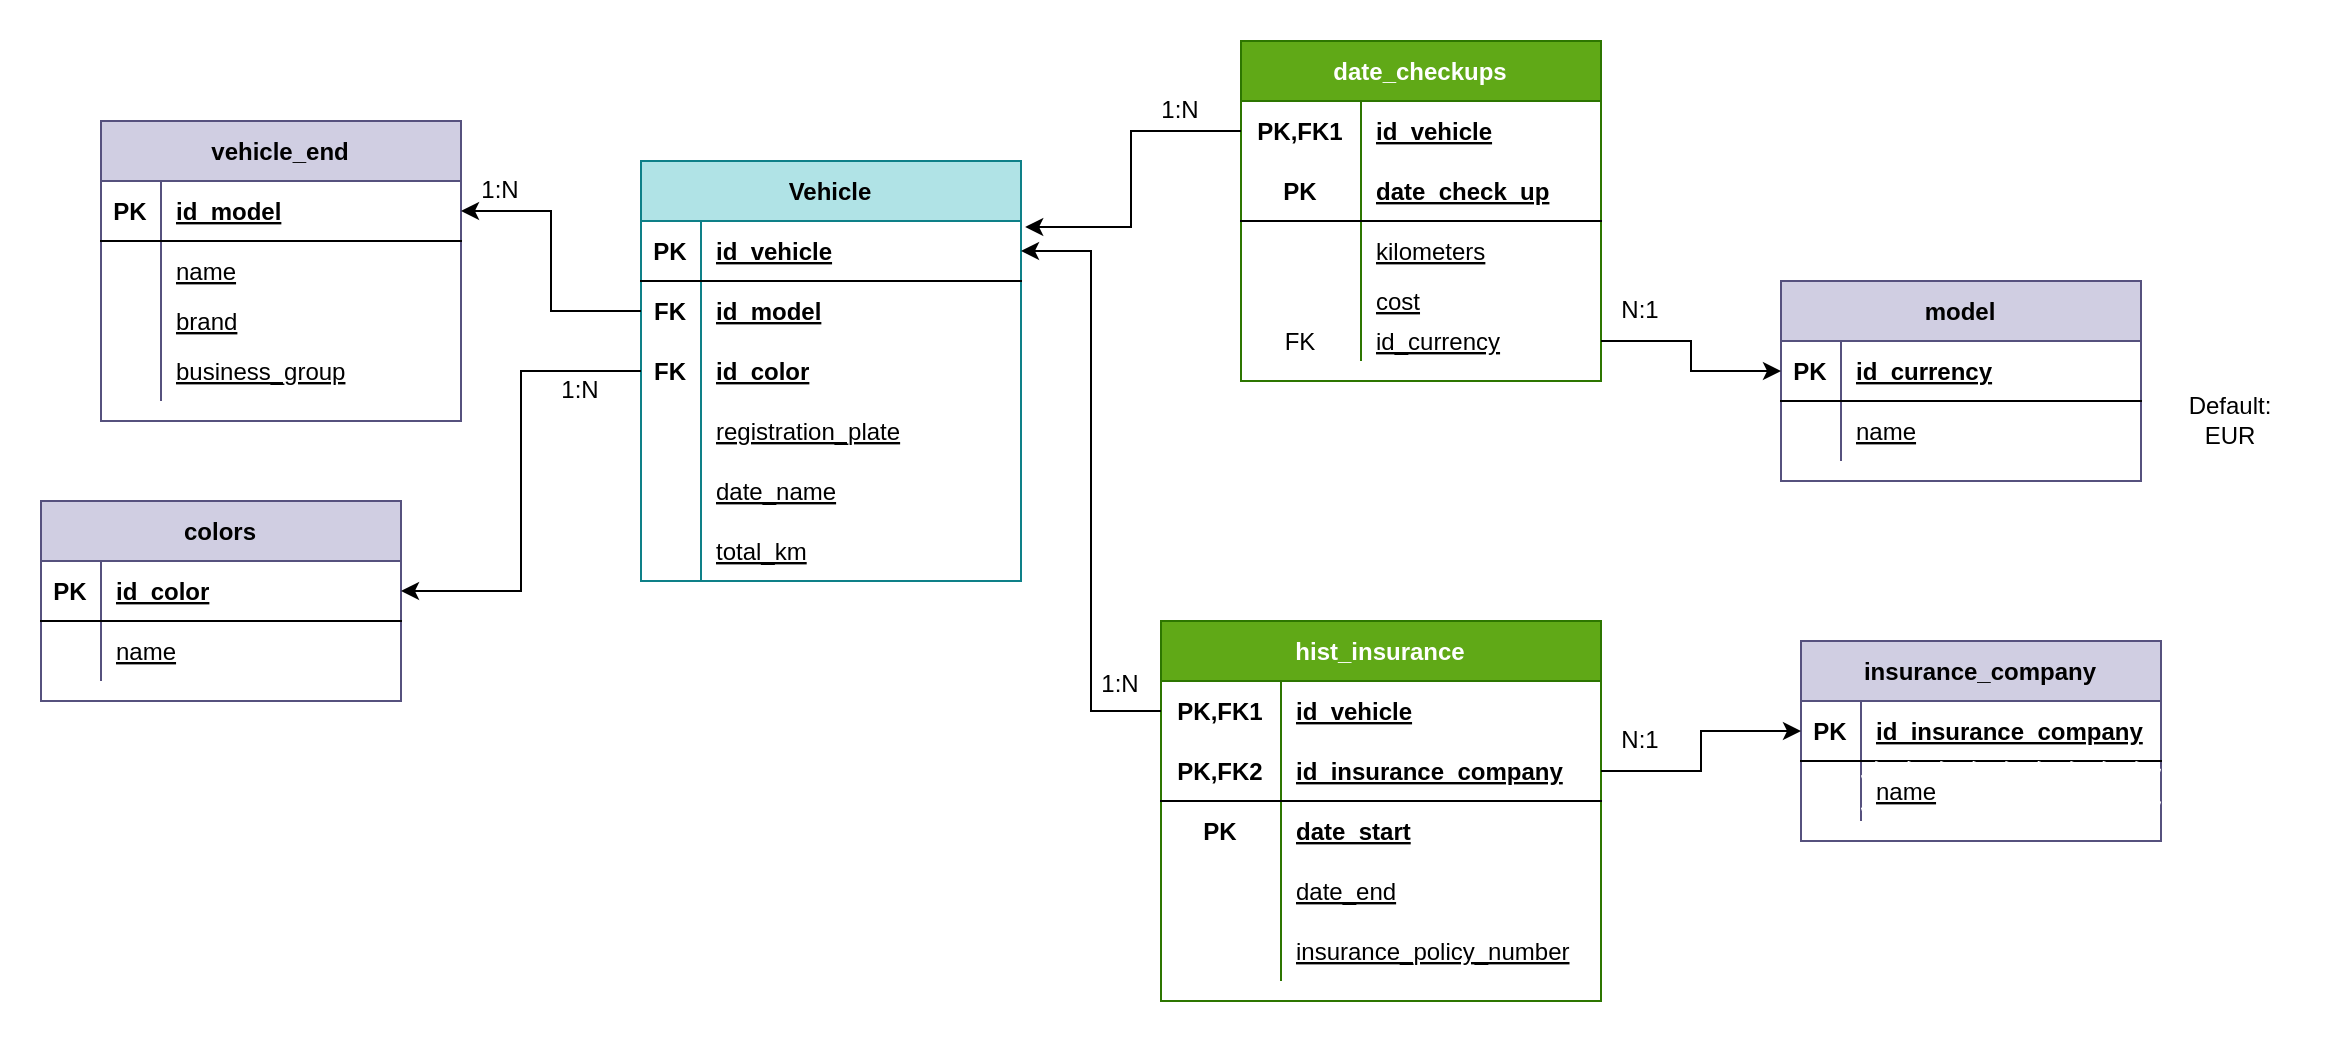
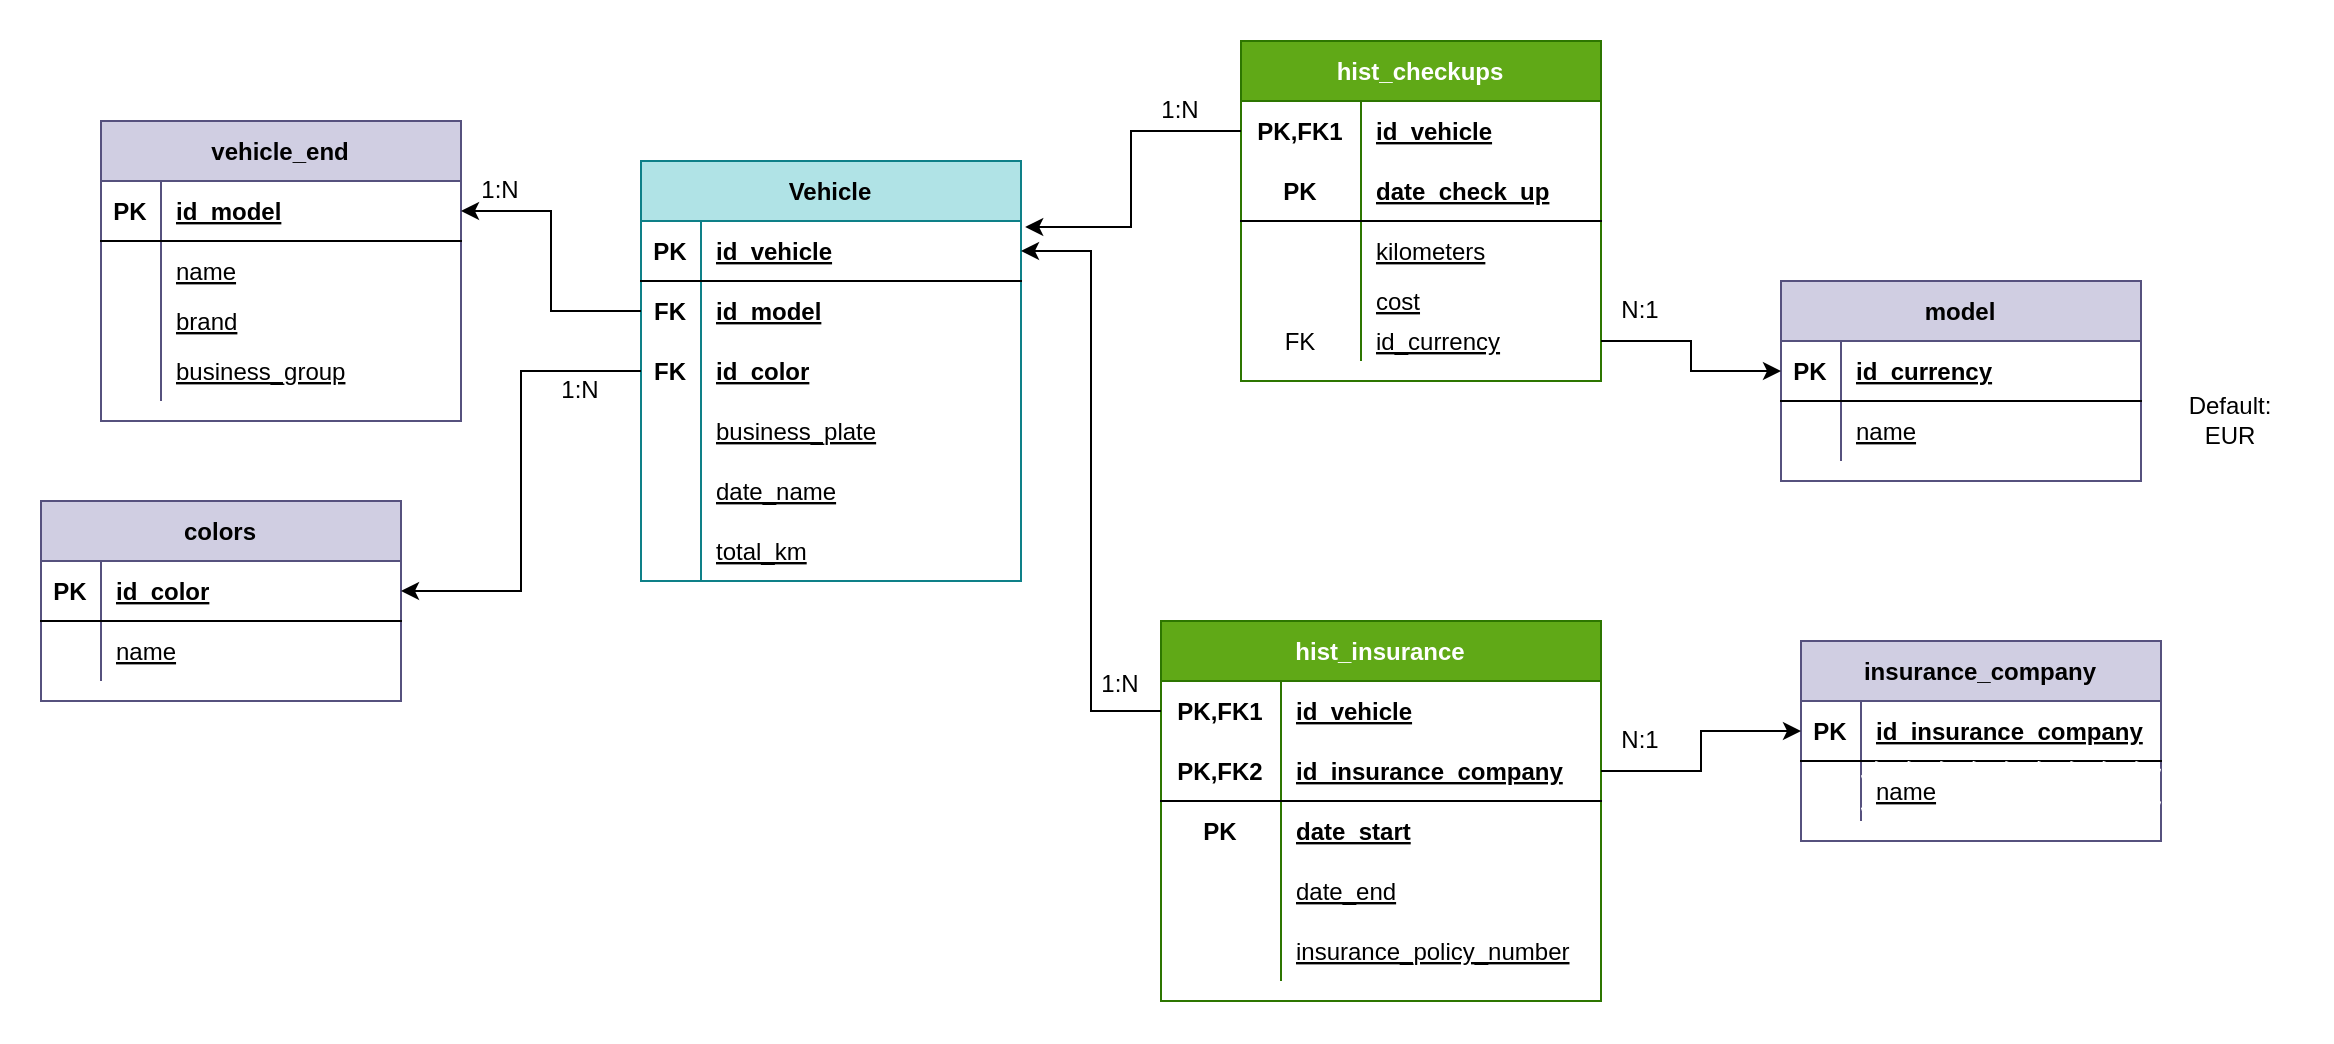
node "date_checkups": label "date_checkups" -> "hist_checkups"
node "registration_plate": label "registration_plate" -> "business_plate"
